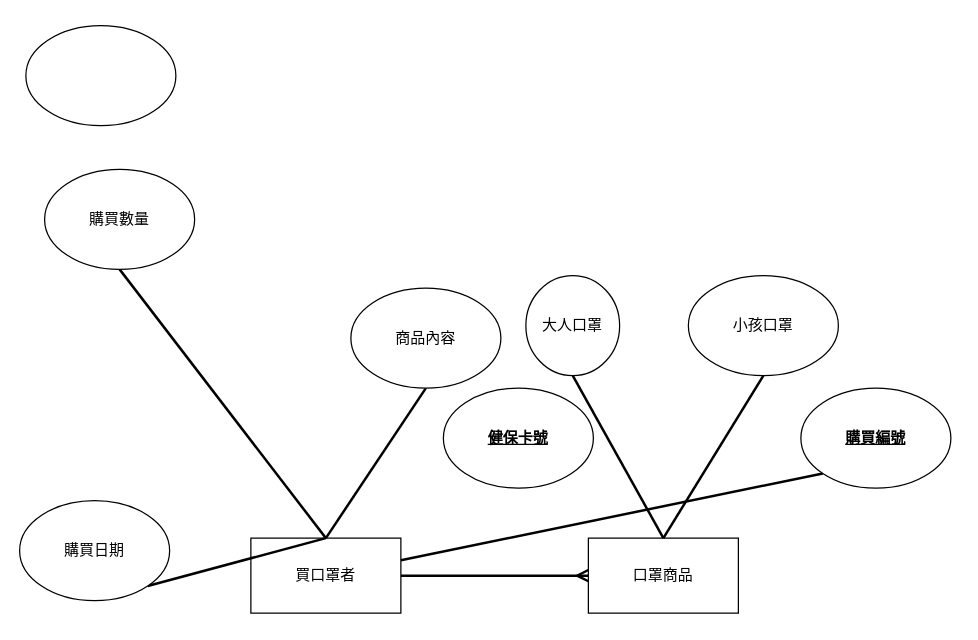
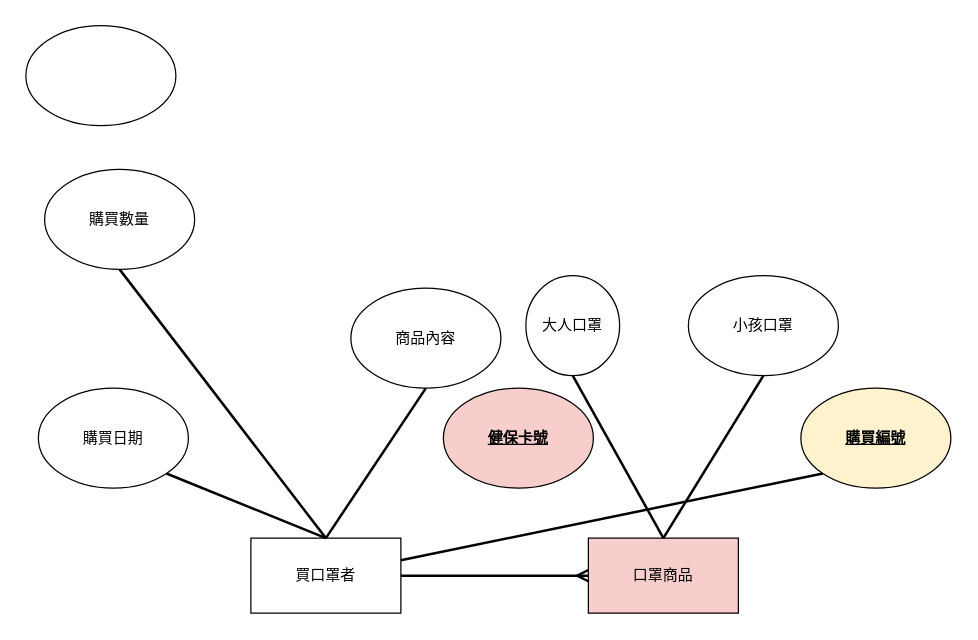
node "健保卡號": fillcolor #ffffff -> #f8cecc
node "購買編號": fillcolor #ffffff -> #fff2cc
node "購買日期": moved (94, 551) -> (113, 438)
node "口罩商品": fillcolor #ffffff -> #f8cecc
